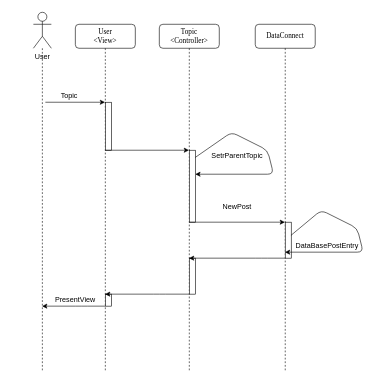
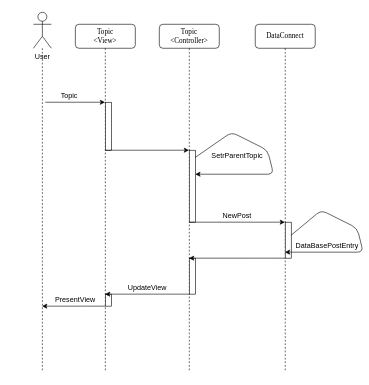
node "User <View>": label "User <View>" -> "Topic <View>"
node "NewPost": moved (237, 207) -> (237, 216)
node "UpdateView": added
